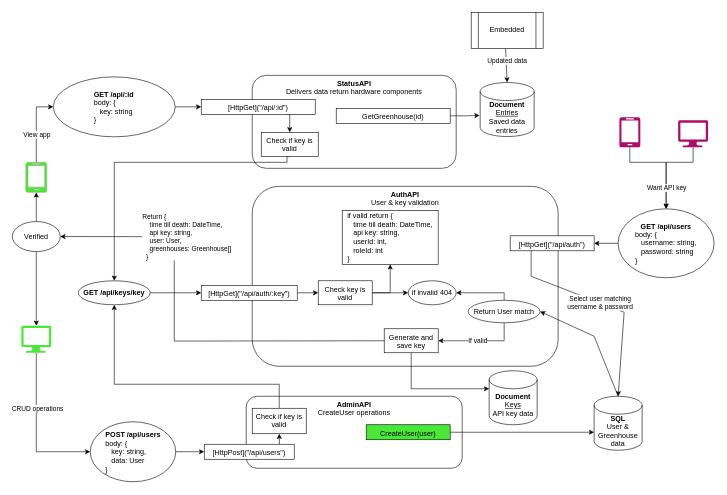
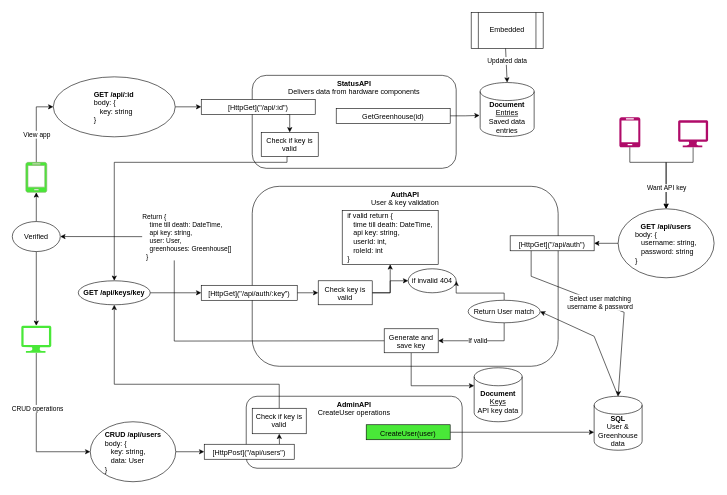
node "StatusAPI Delivers data return hardware components": label "StatusAPI Delivers data return hardware components" -> "StatusAPI Delivers data from hardware components"
node "if invalid 404": moved (432, 293) -> (432, 281)
node "Document Keys API key data": moved (513, 398) -> (498, 395)
node "POST /api/users body: { key: string, data: User }": label "POST /api/users body: { key: string, data: User }" -> "CRUD /api/users body: { key: string, data: User }"
